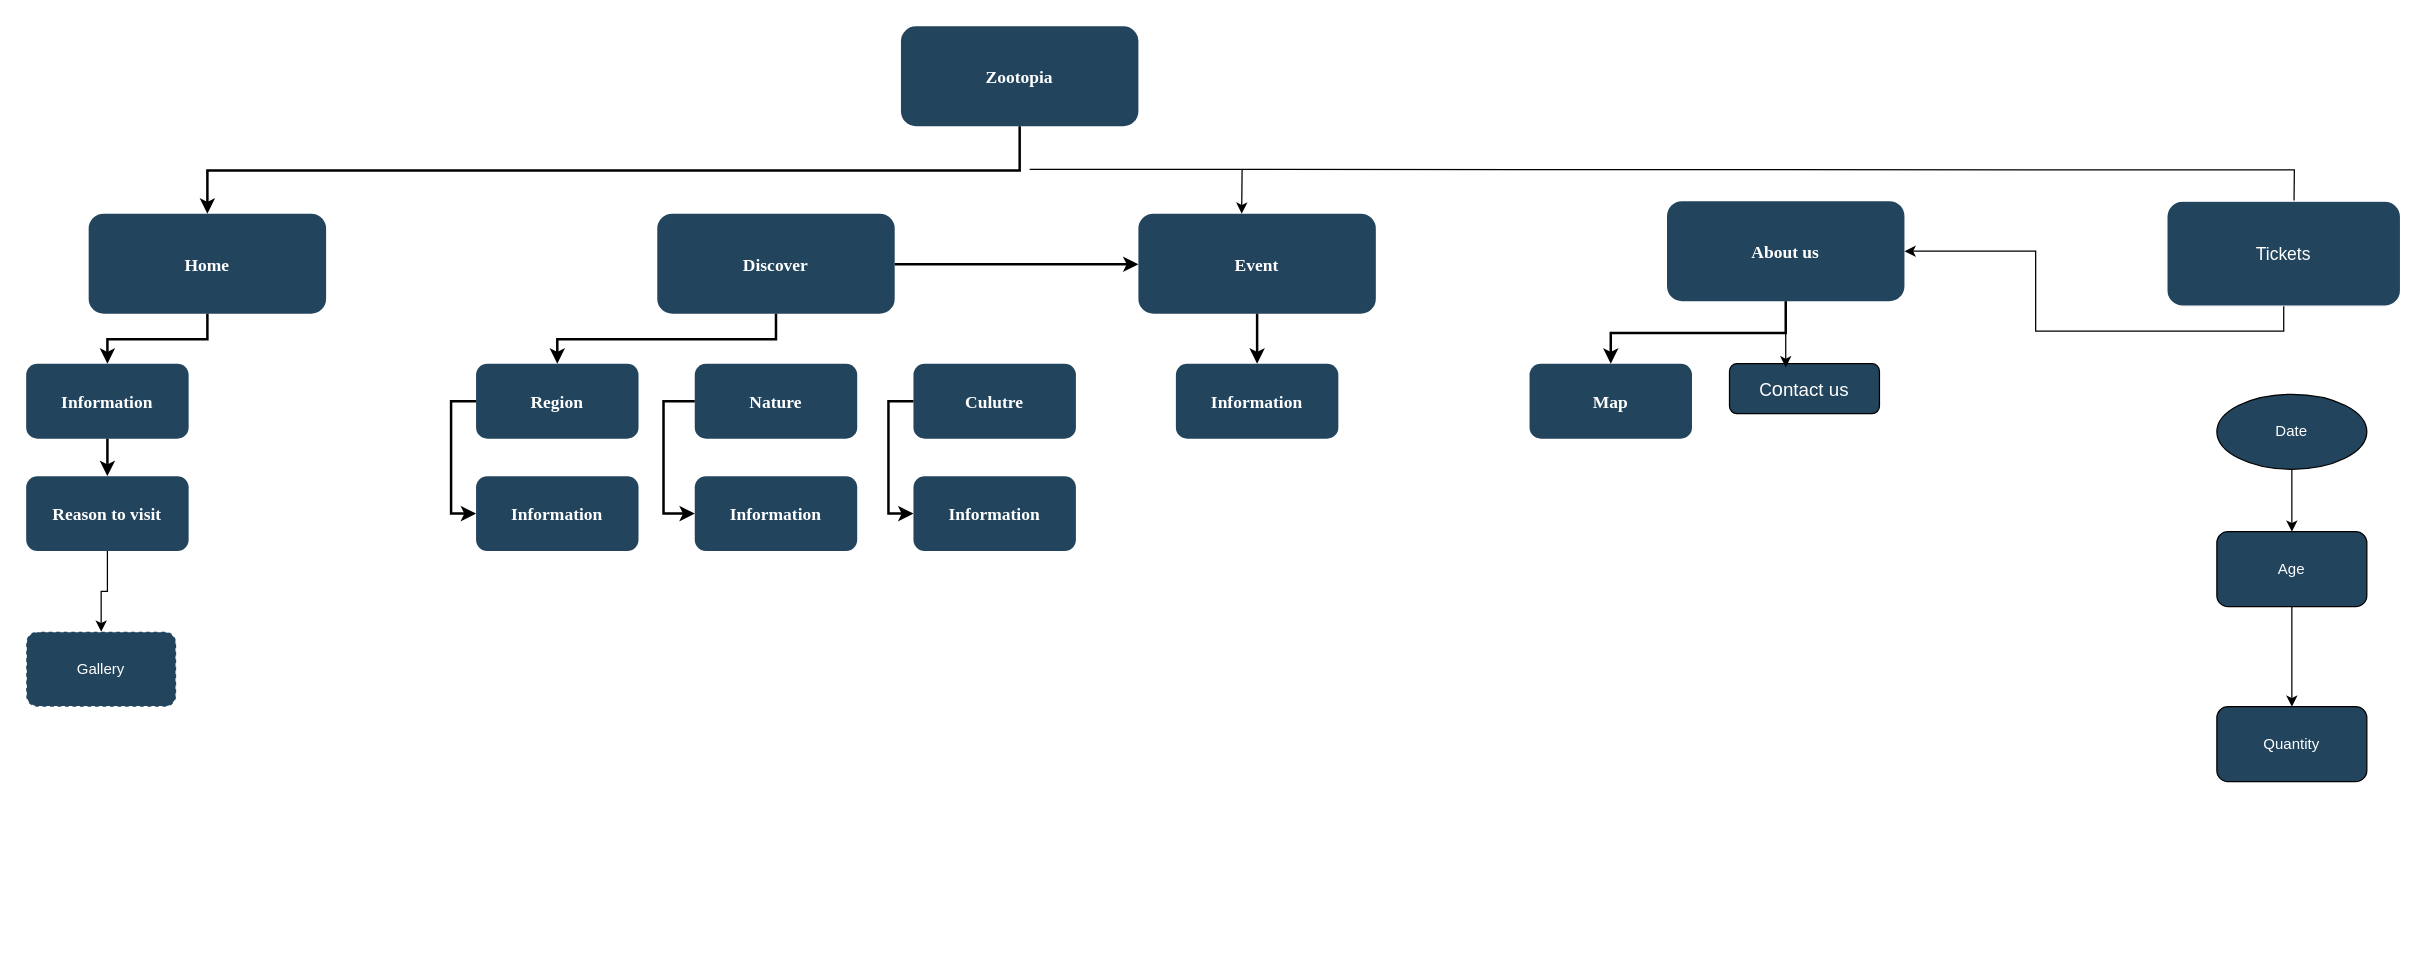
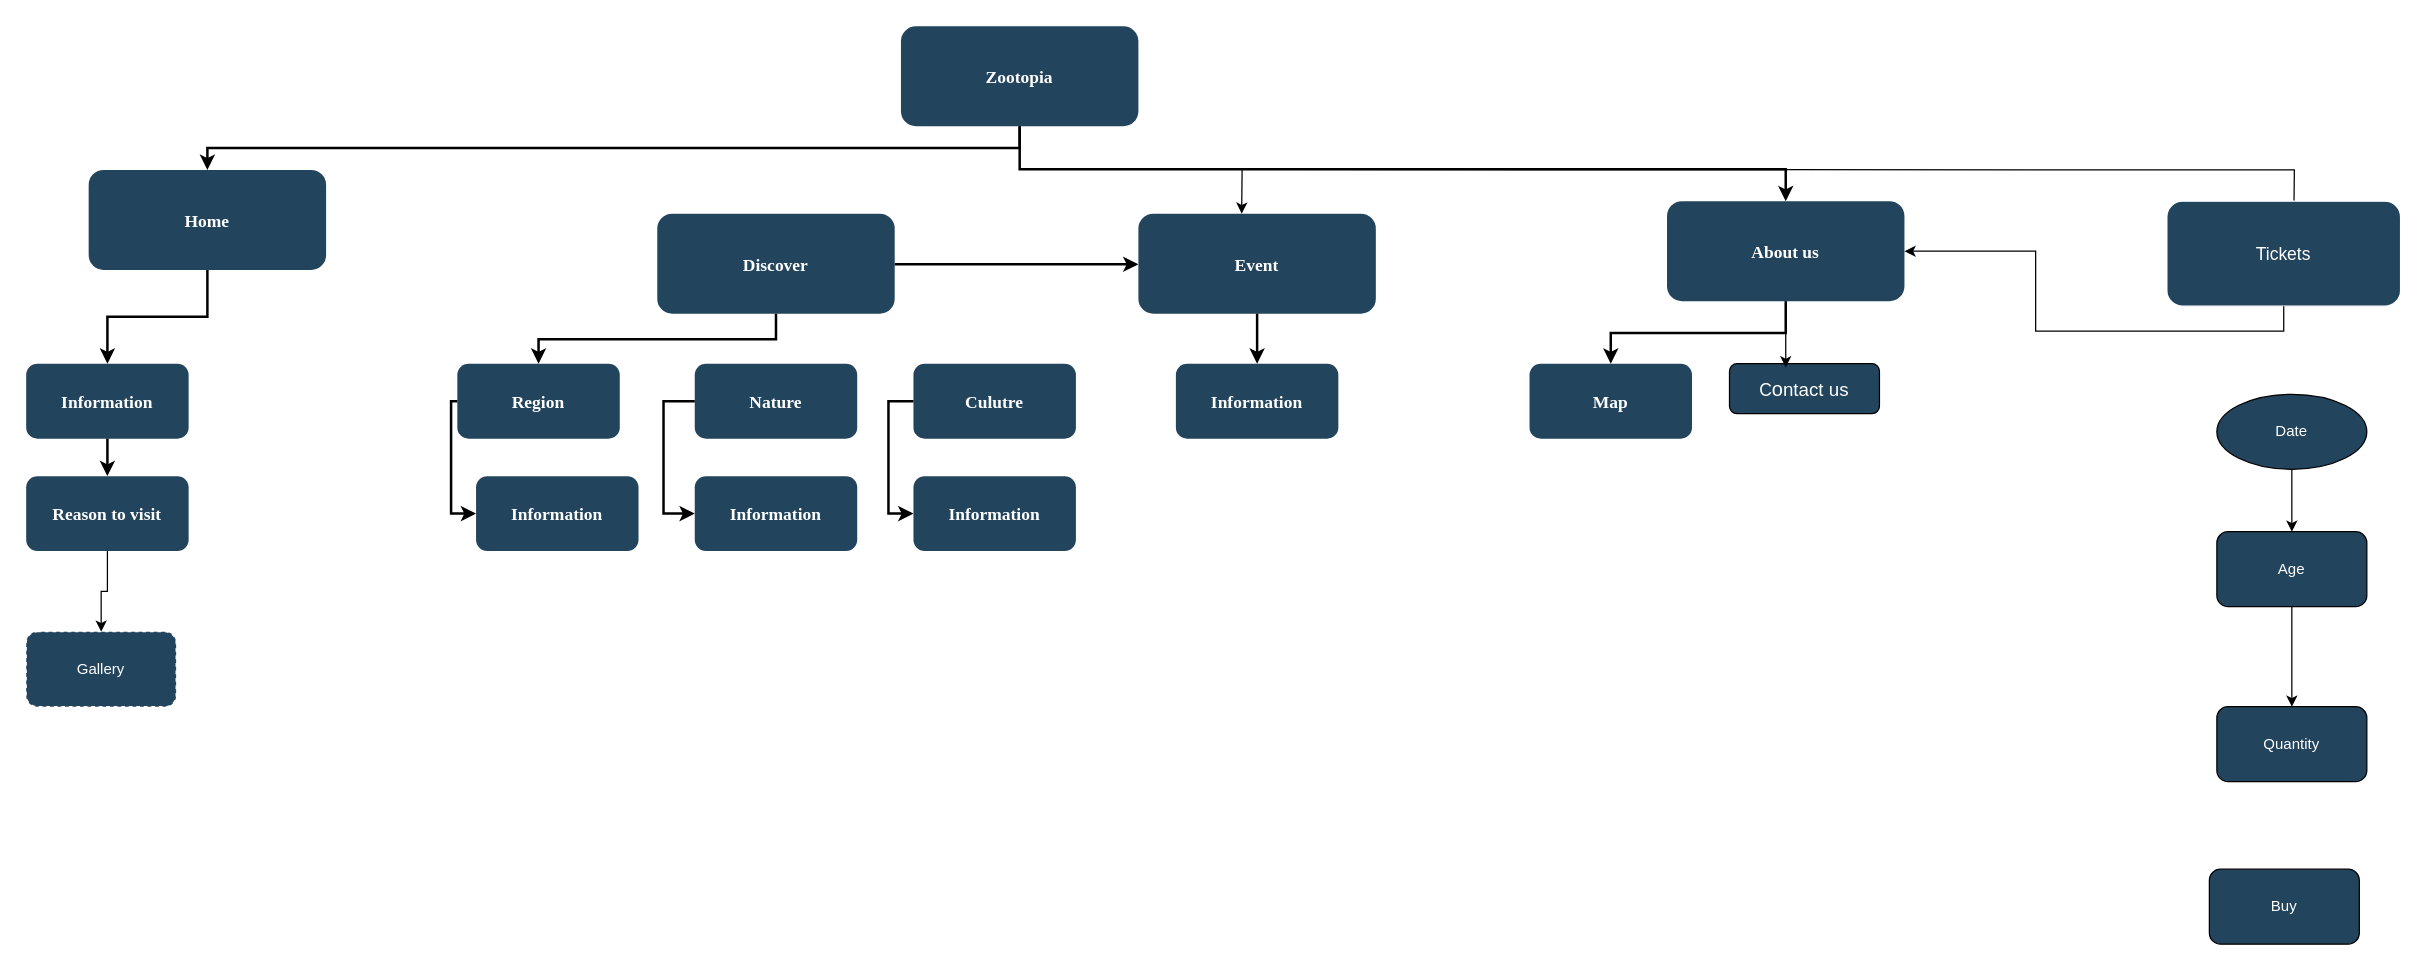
edge "Zootopia" -> "About us": added
node "Home": moved (207, 264) -> (207, 220)
node "Region": moved (557, 401) -> (538, 401)
node "Buy": added
